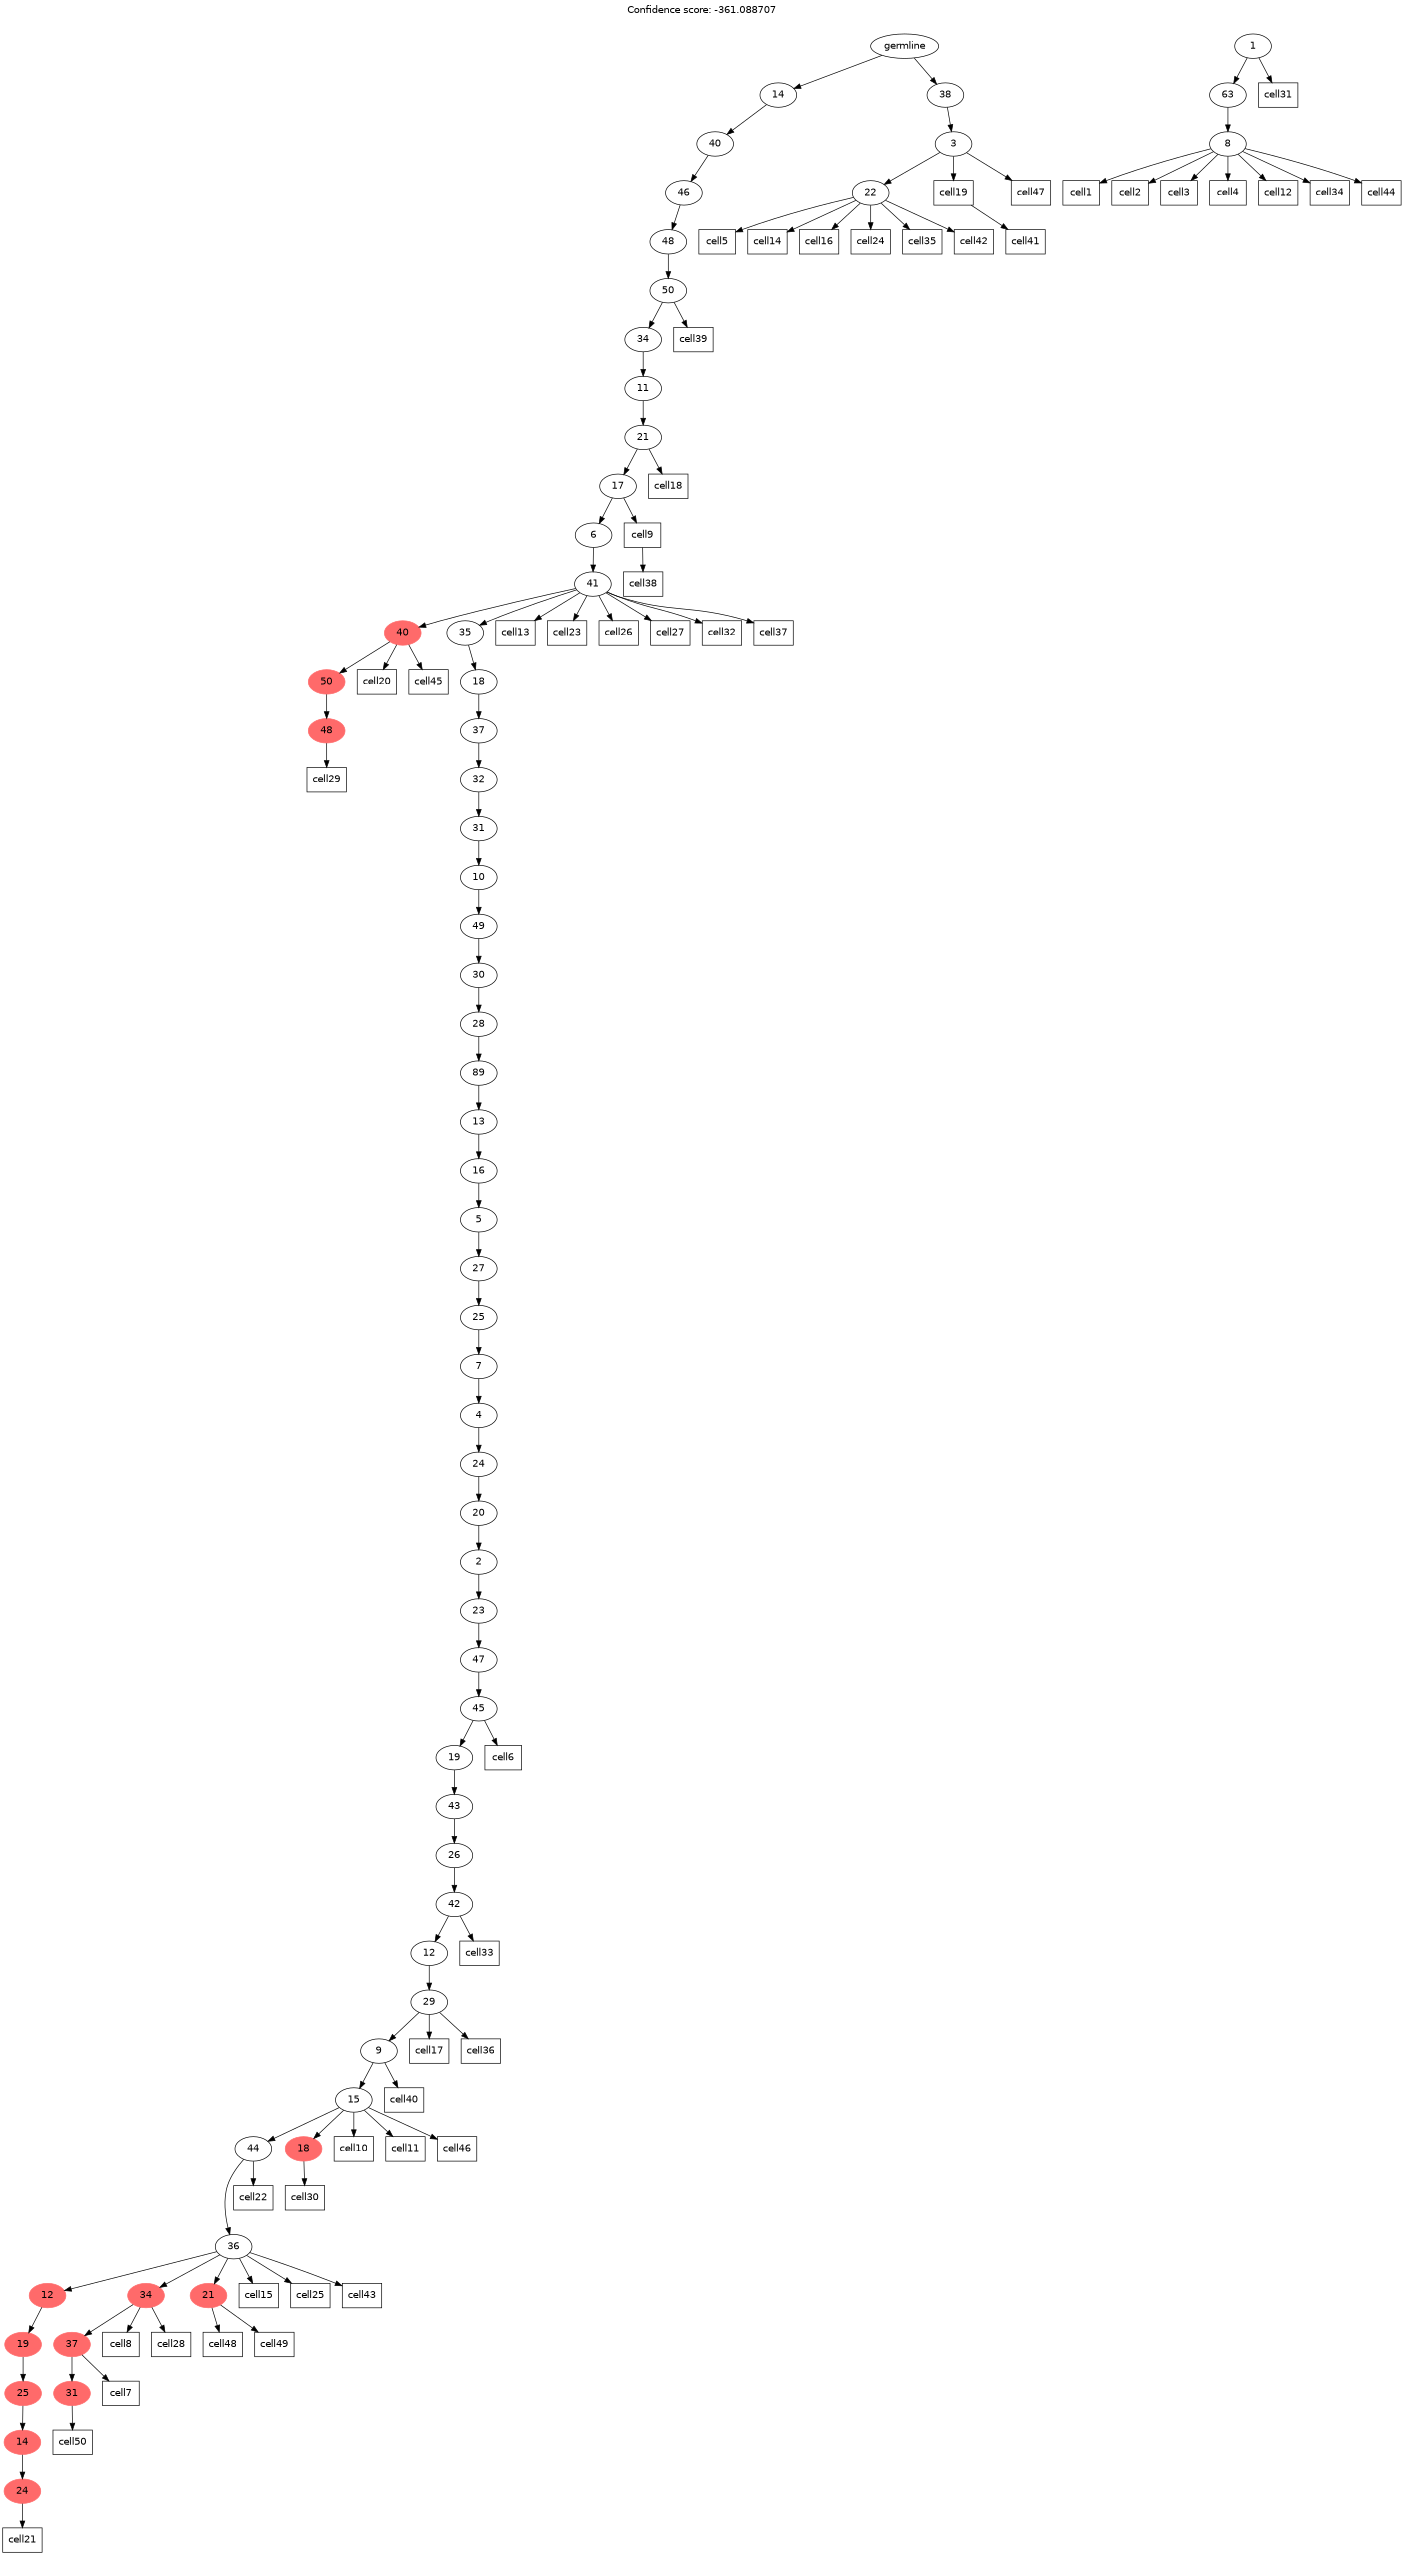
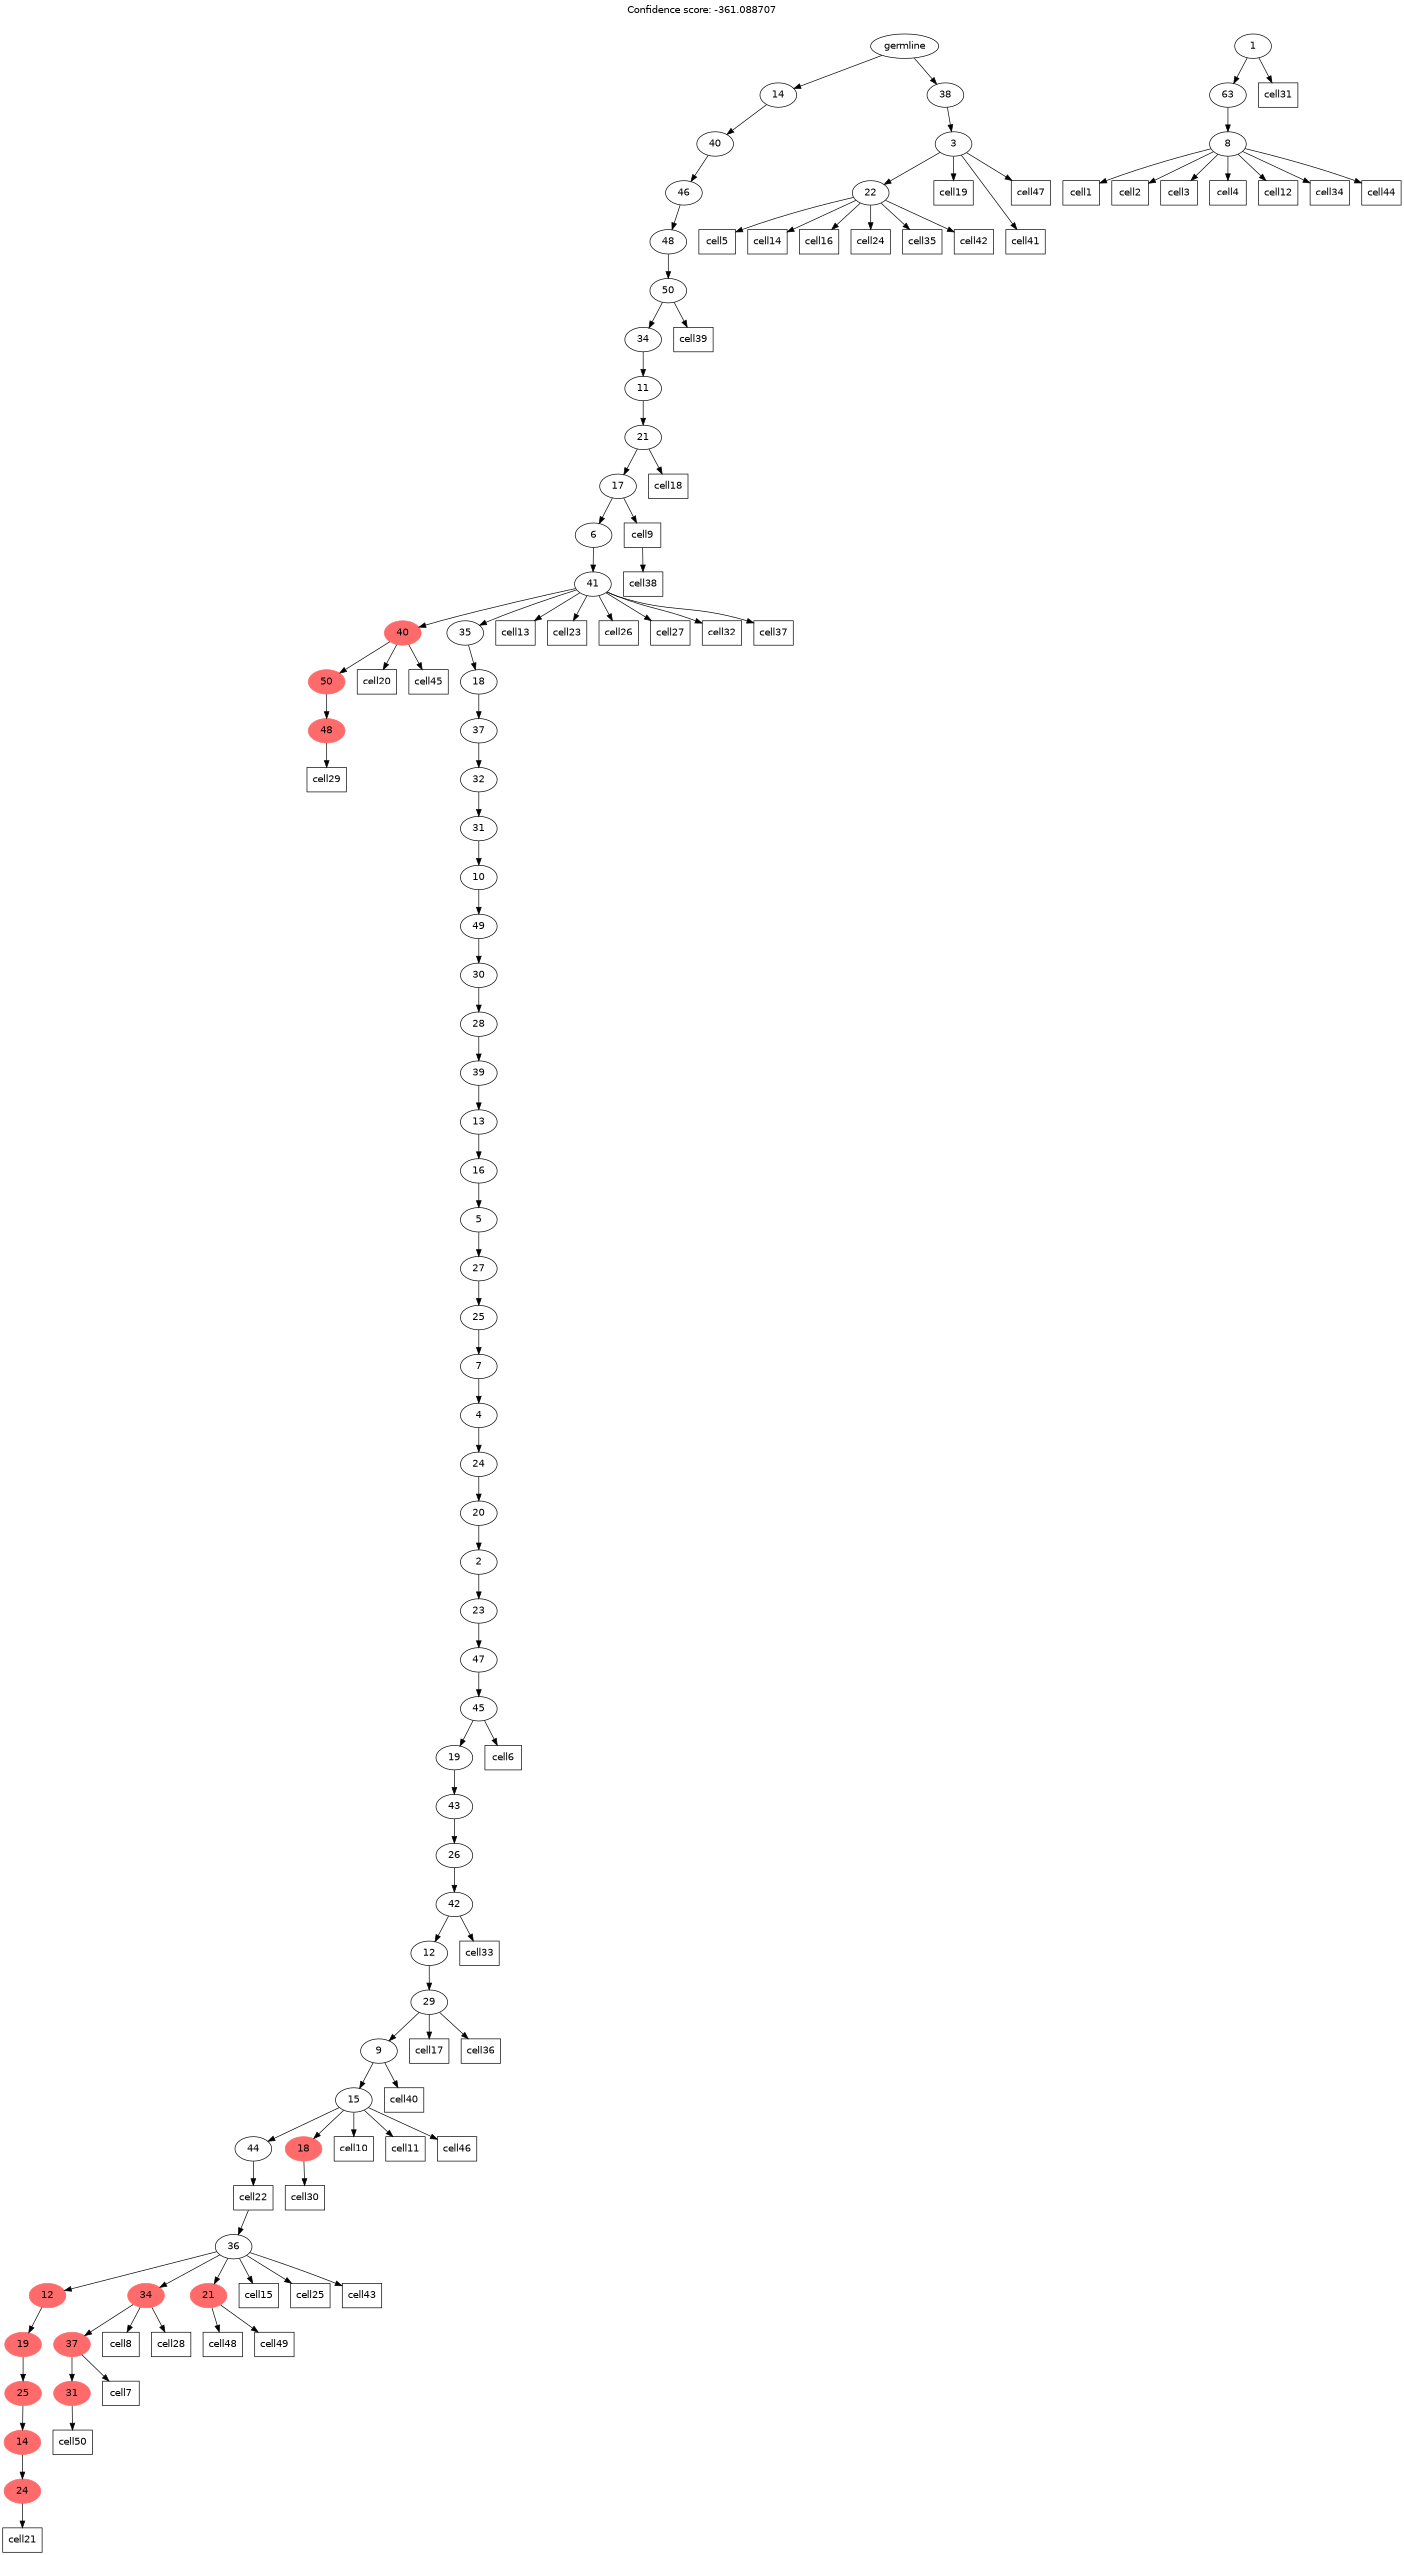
edge "cell19" -> "cell41": now "3" -> "cell41"
node "89": label "89" -> "39"
edge "44" -> "36": now "cell22" -> "36"
